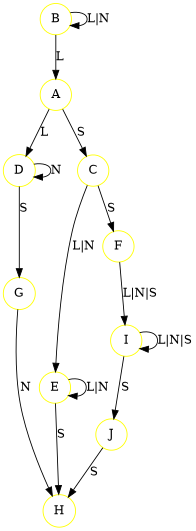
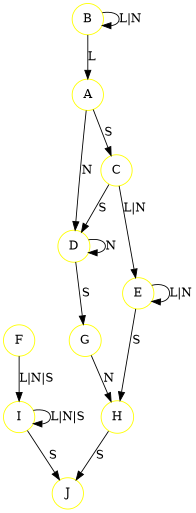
edge "A" -> "D": label "L" -> "N"
edge "C" -> "F": now "C" -> "D"
edge "J" -> "H": reversed
